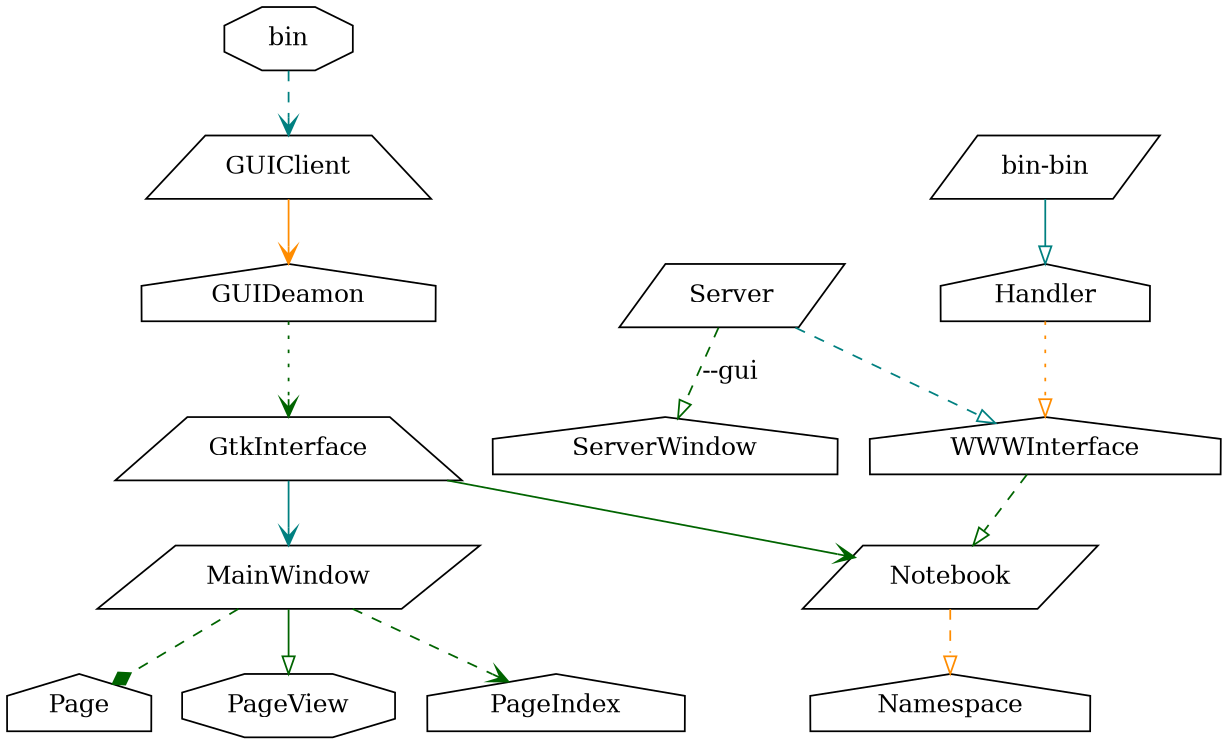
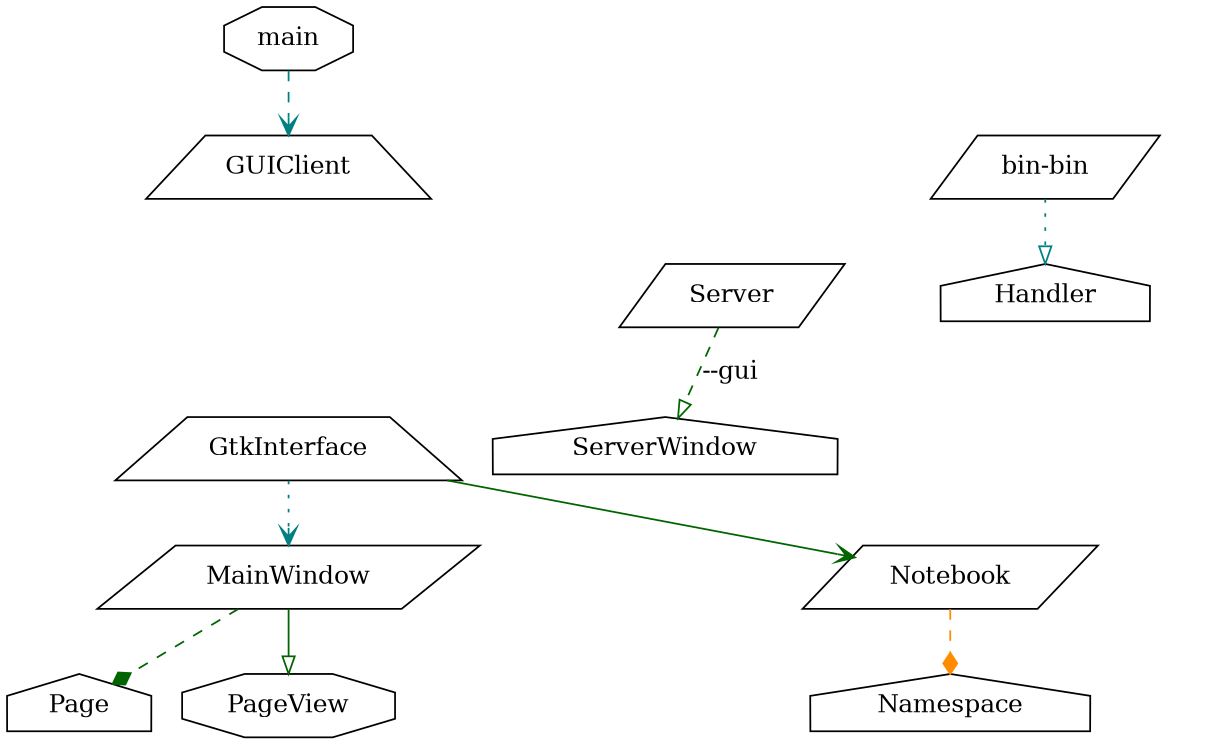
node "bin": label "bin" -> "main"
edge "bin-bin" -> "Handler": style solid -> dotted
node "GUIDeamon": removed
node "WWWInterface": removed
edge "GtkInterface" -> "MainWindow": style solid -> dotted
edge "Notebook" -> "Namespace": arrowhead onormal -> diamond
node "PageIndex": removed
